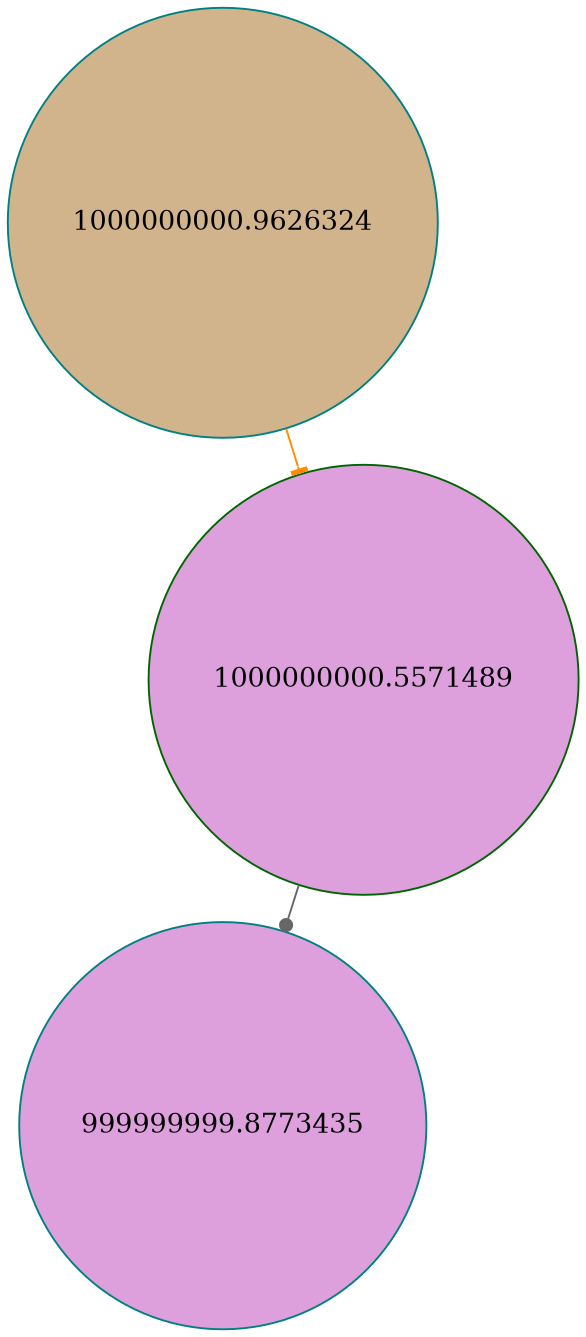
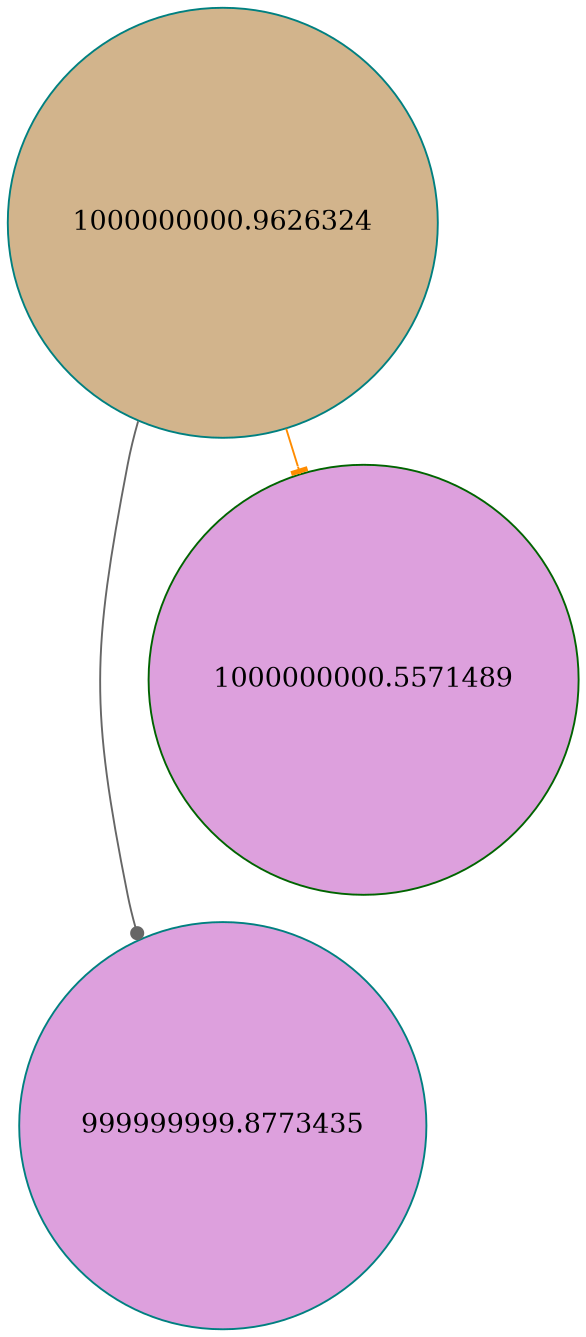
edge "1000000000.5571489" -> "999999999.8773435": now "1000000000.9626324" -> "999999999.8773435"
